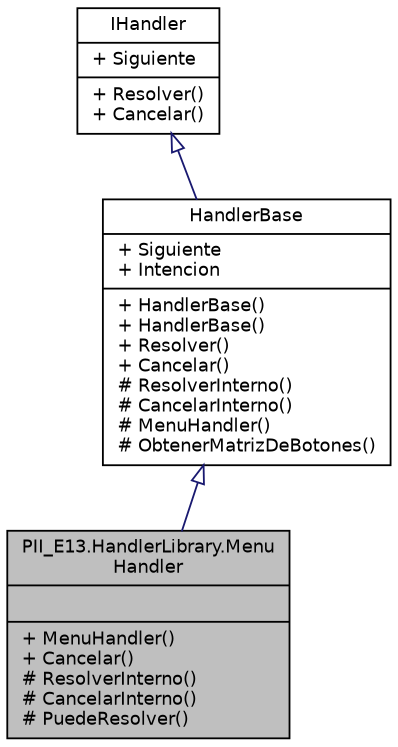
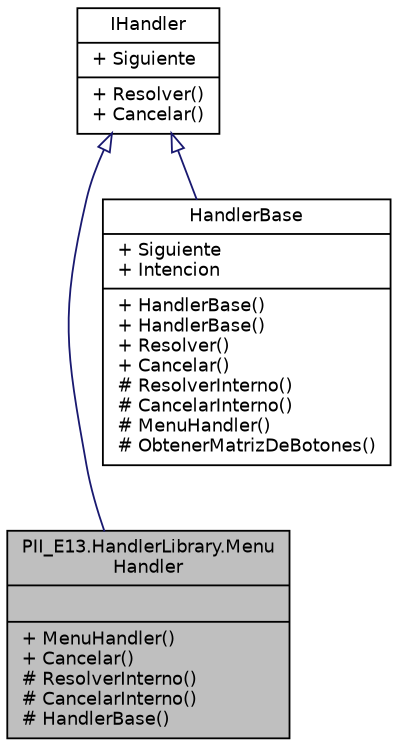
edge "PII_E13.HandlerLibrary.Menu" -> "HandlerBase": now "PII_E13.HandlerLibrary.Menu" -> "IHandler"
node "PII_E13.HandlerLibrary.Menu": text "# PuedeResolver()" -> "# HandlerBase()"
